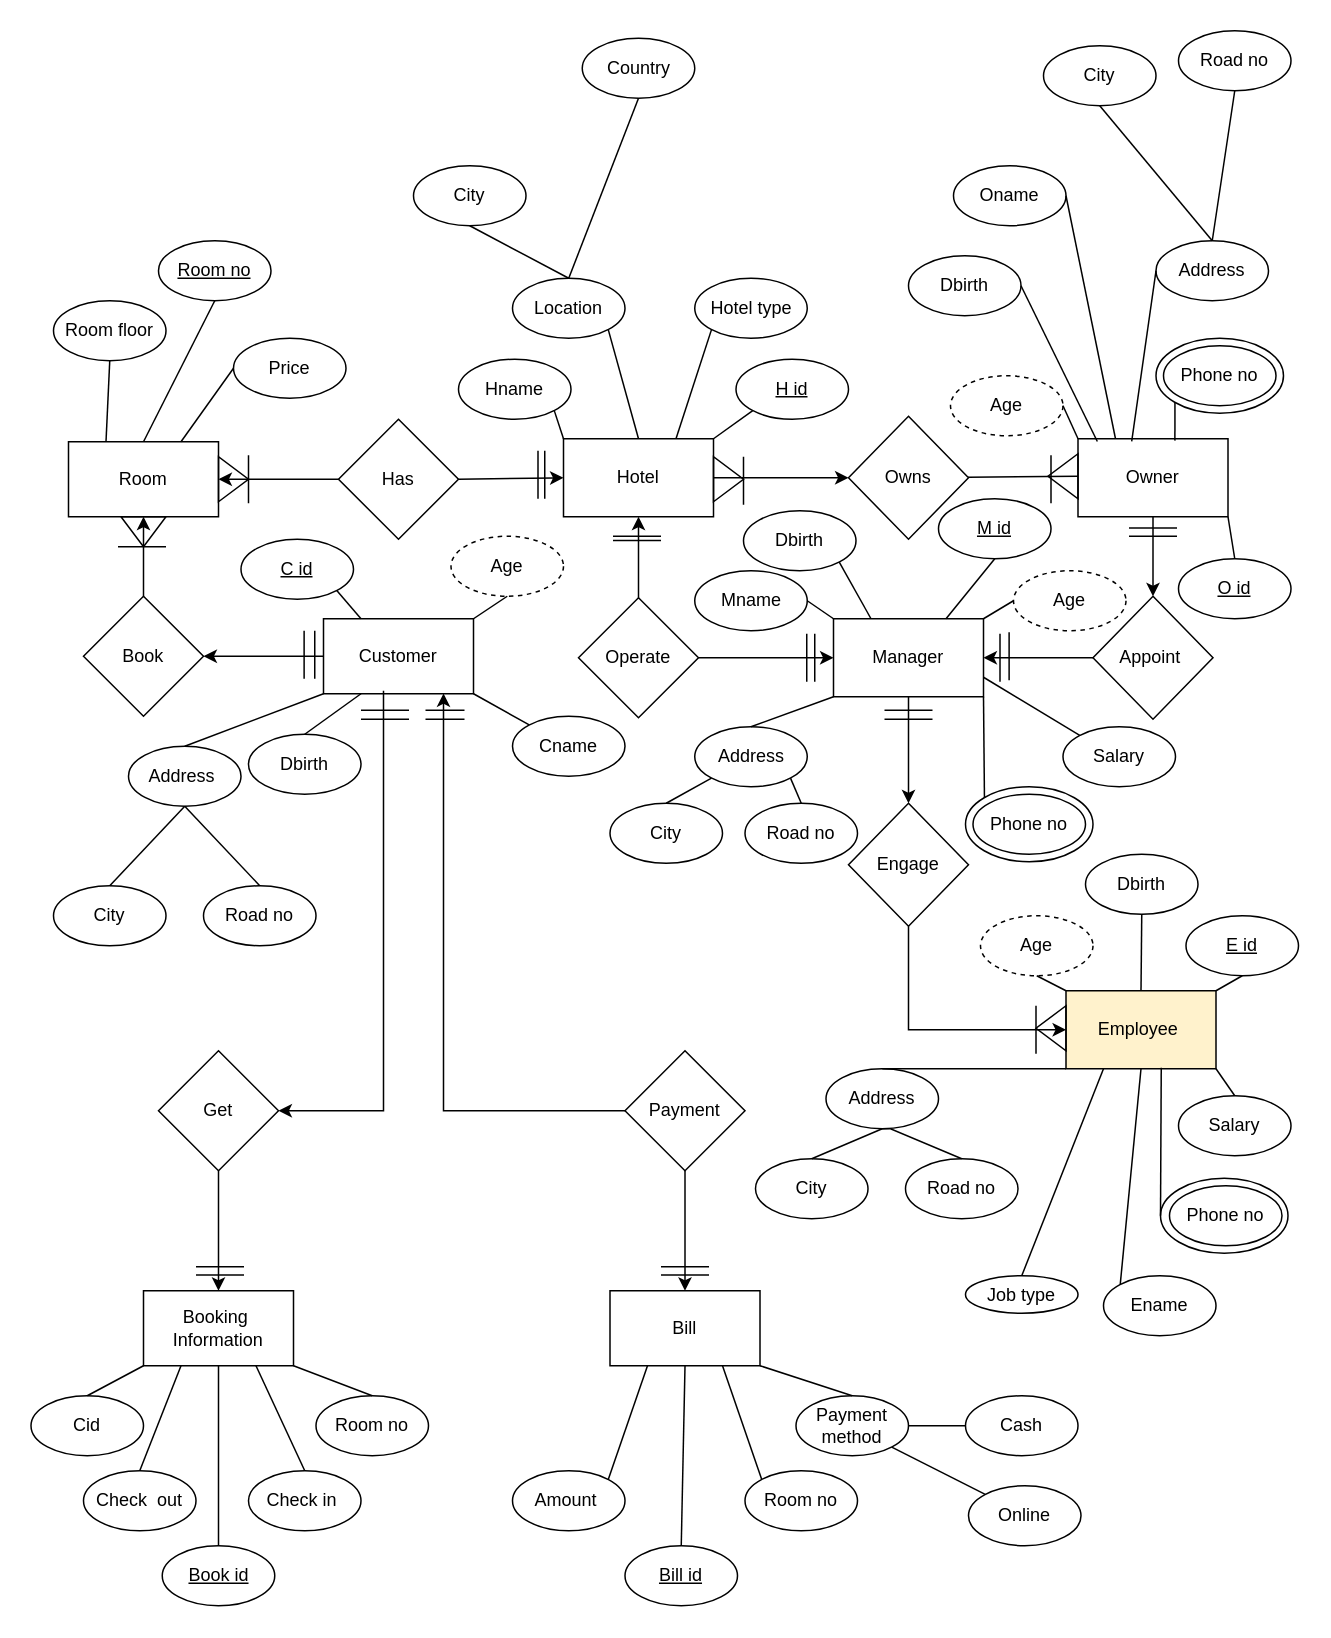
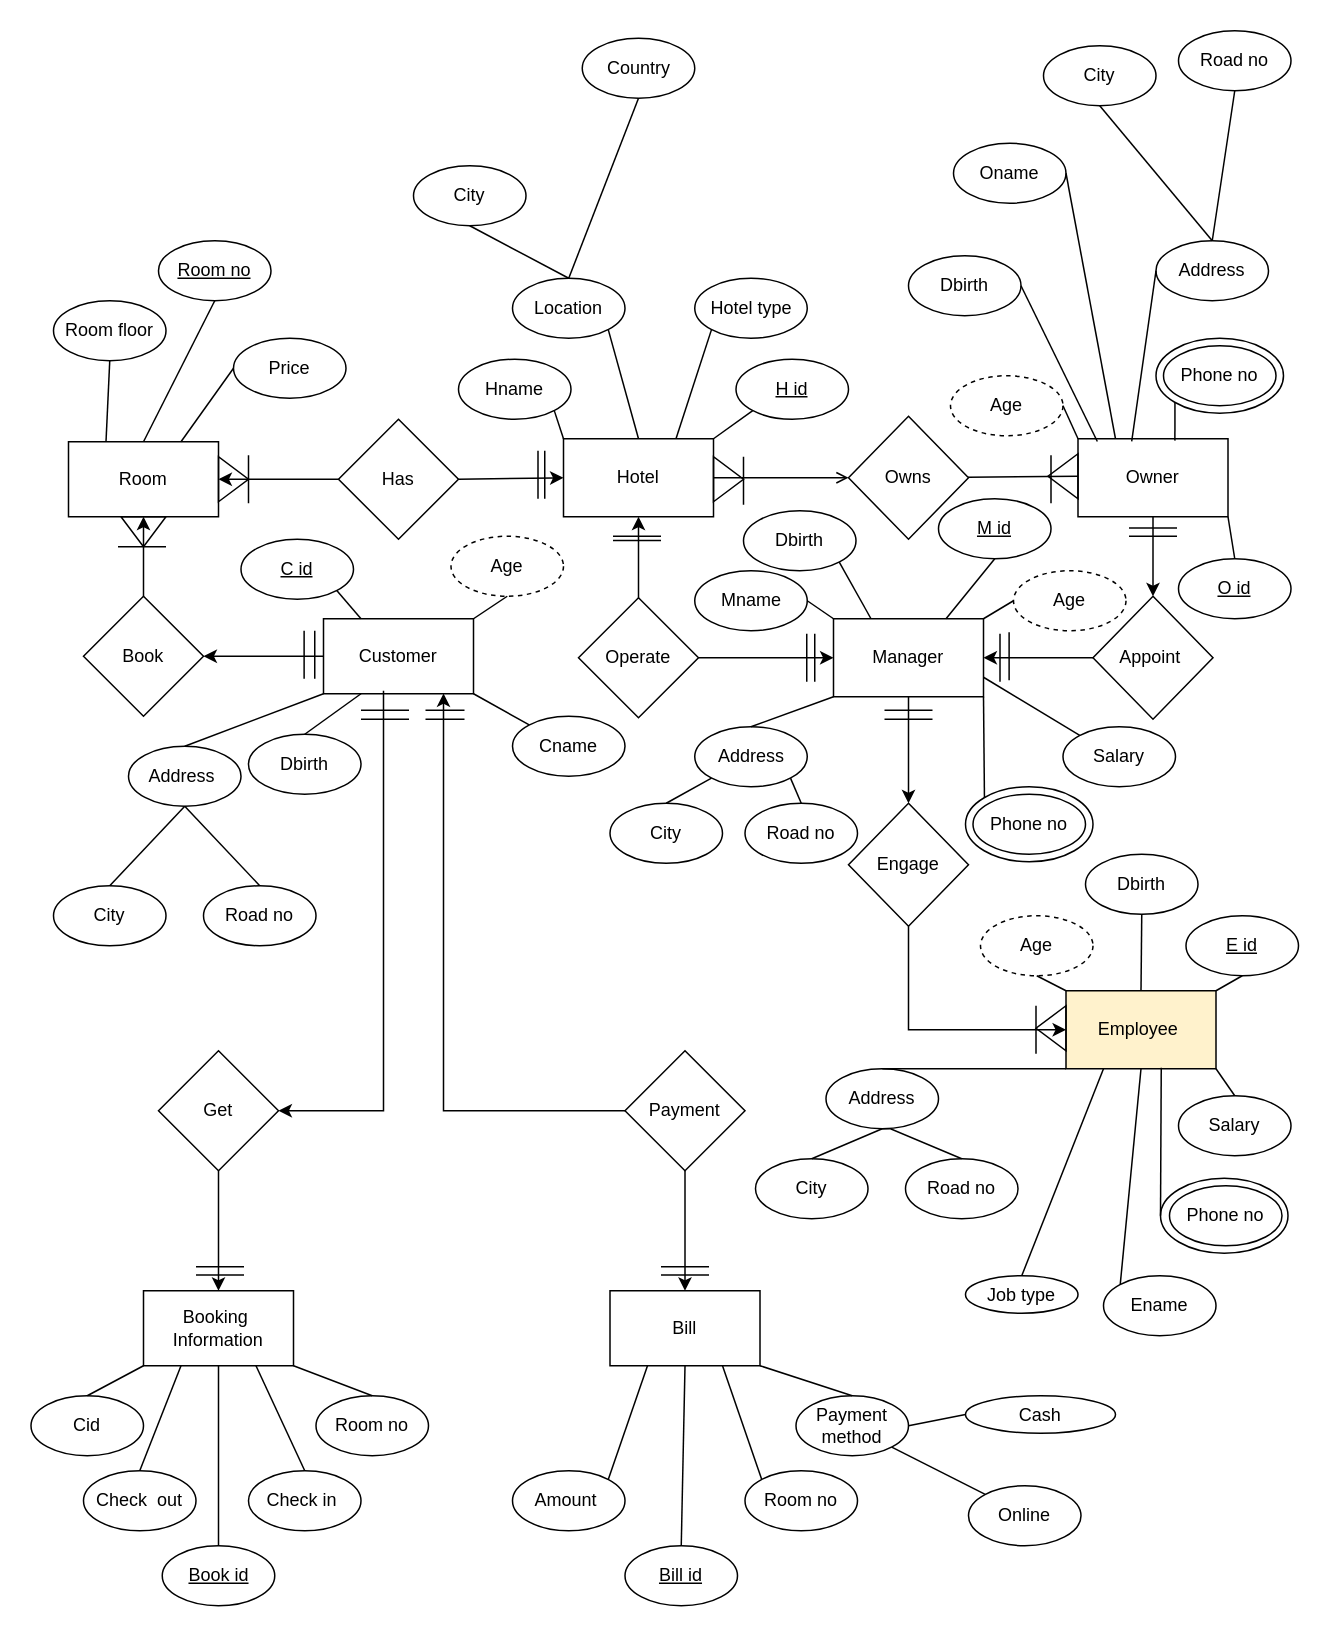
node "Oname": moved (1010, 196) -> (1010, 173)
edge "Hotel" -> "Owns": arrowhead classic -> open
node "Cash": size 113x60 -> 150x38
